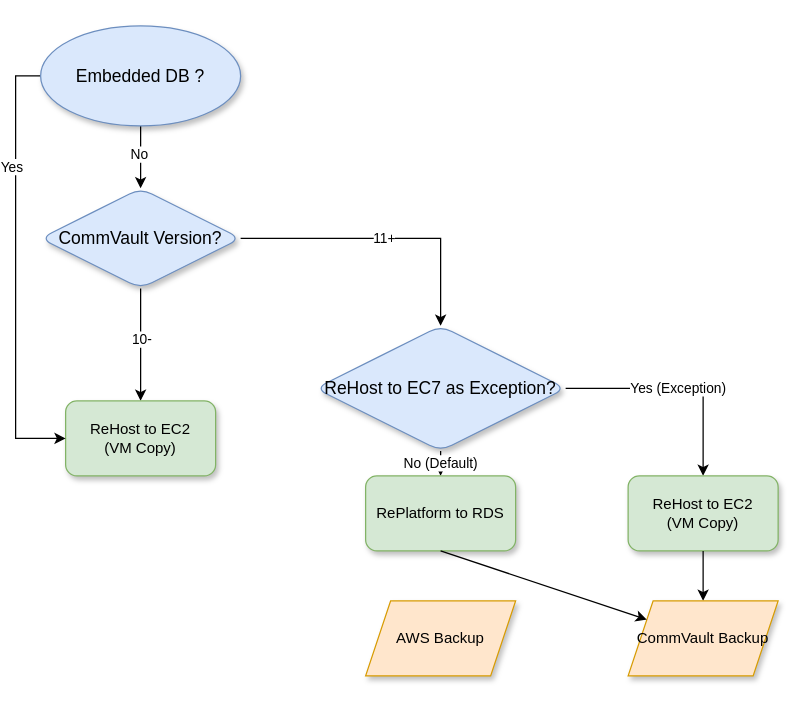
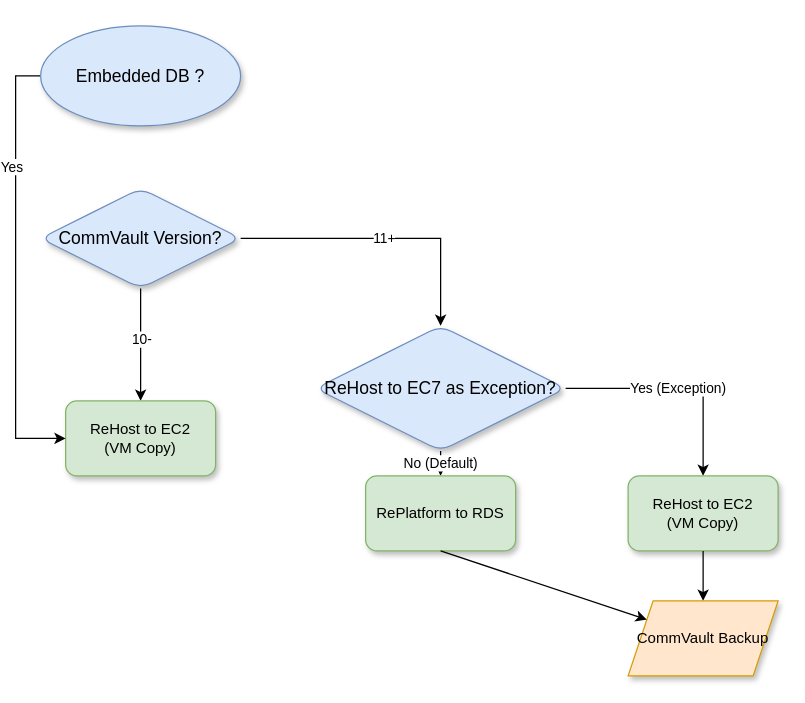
edge "Embedded DB ?" -> "CommVault Version?": removed, label "No"
node "AWS Backup": removed
